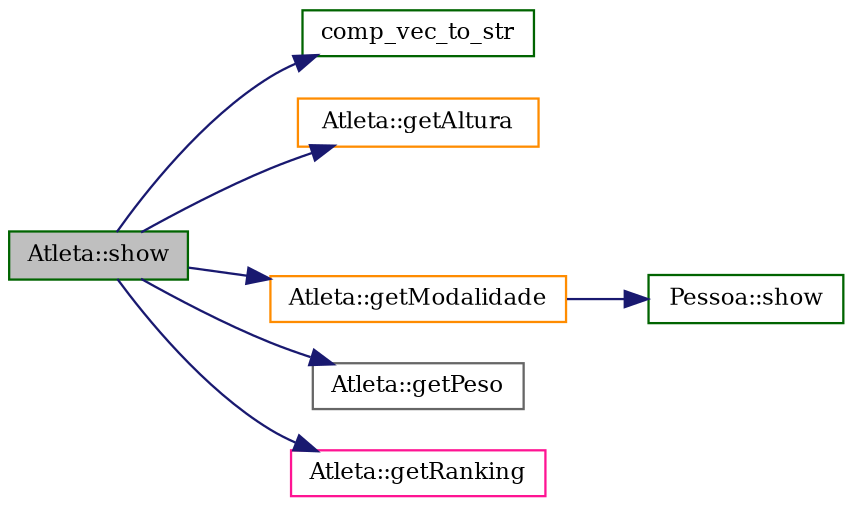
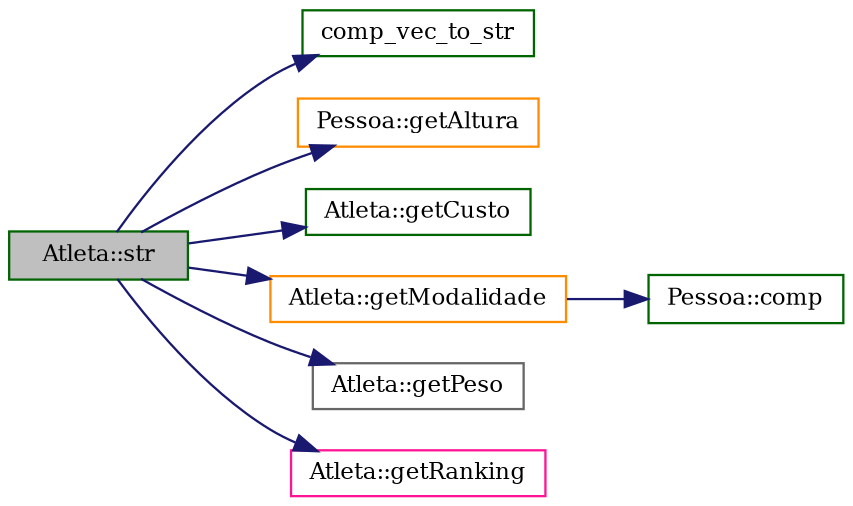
node "Atleta::getAltura": label "Atleta::getAltura" -> "Pessoa::getAltura"
node "Atleta::getCusto": added
node "Atleta::show": label "Atleta::show" -> "Atleta::str"
node "Pessoa::show": label "Pessoa::show" -> "Pessoa::comp"
